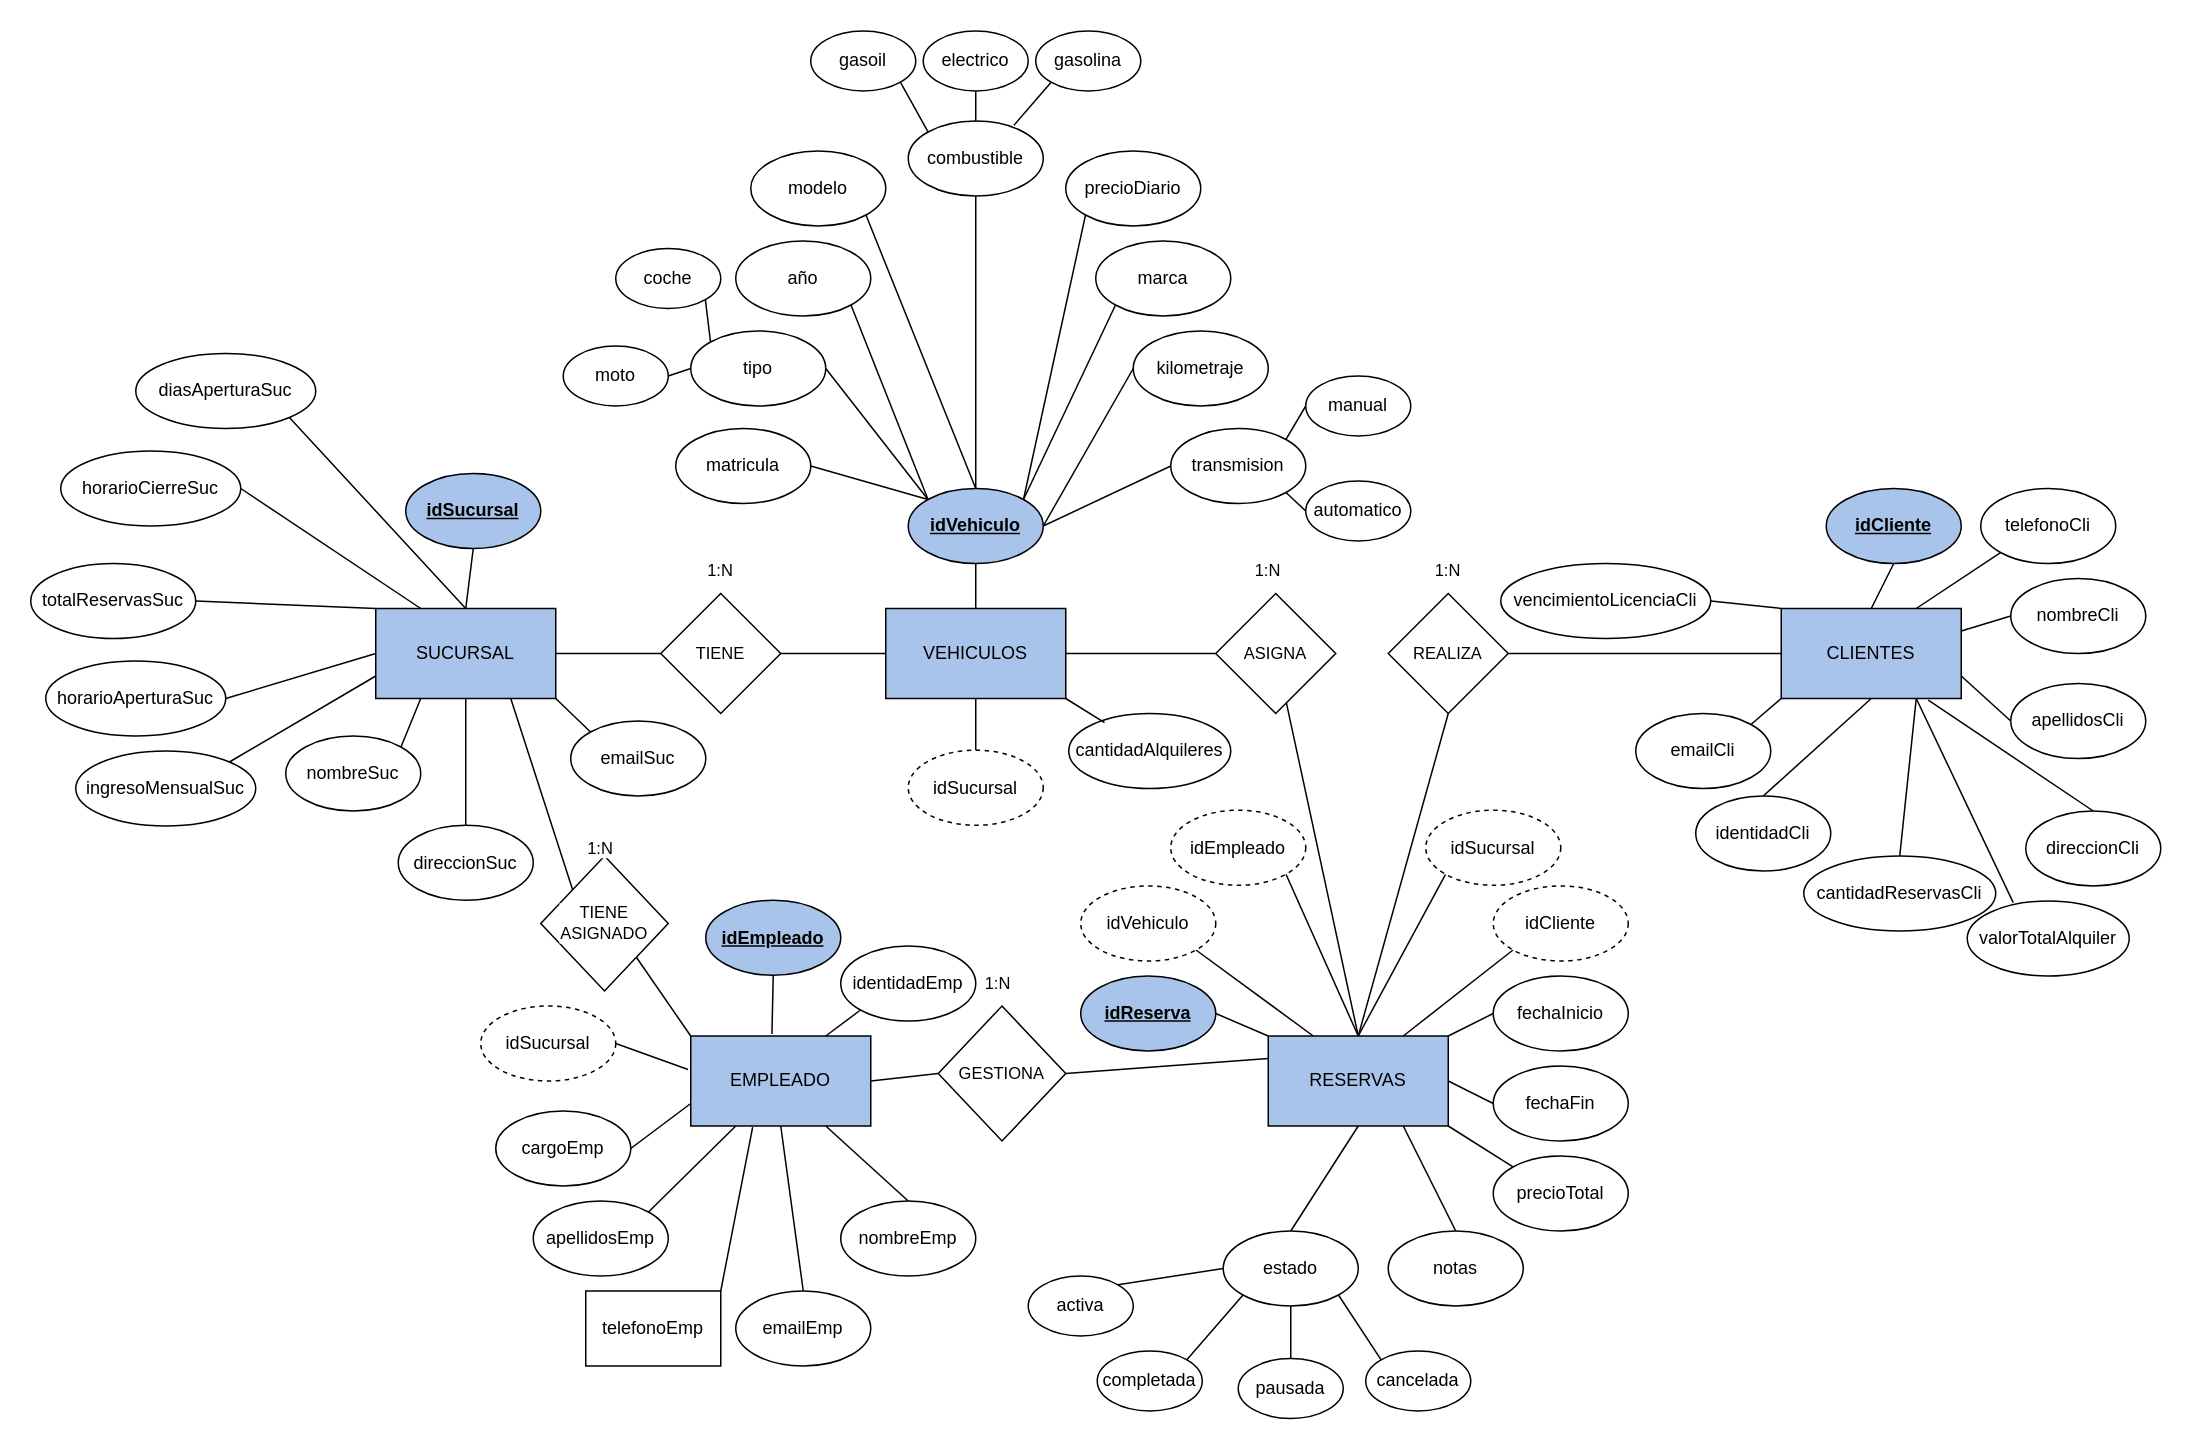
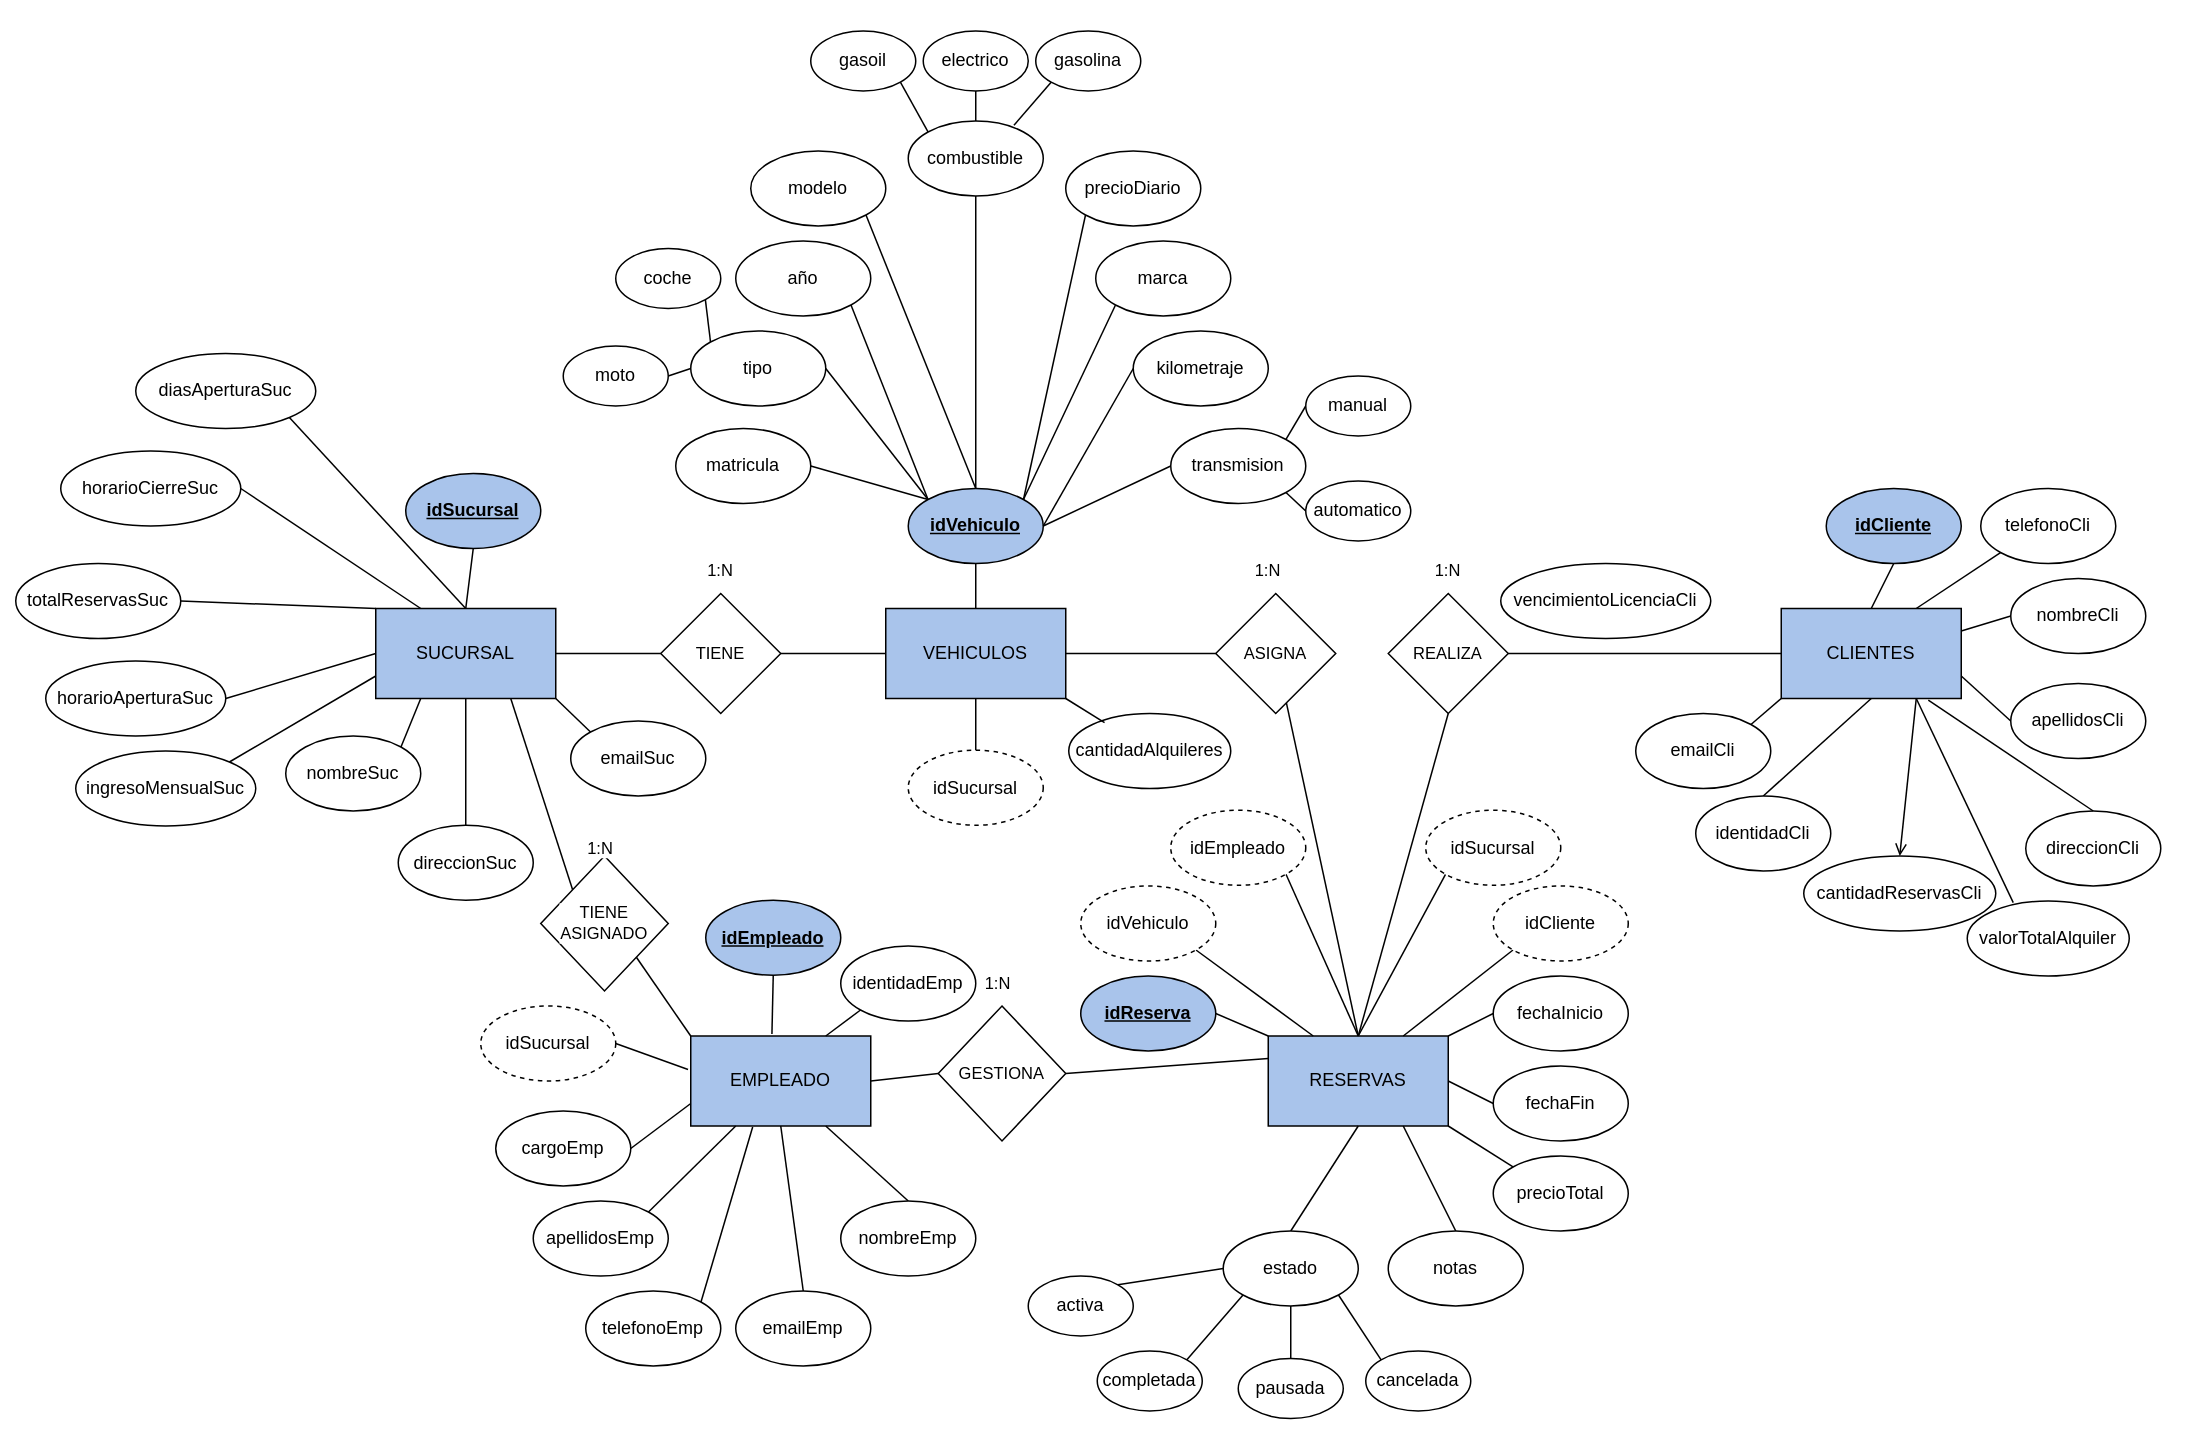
node "totalReservasSuc": moved (113, 601) -> (98, 601)
edge "vencimientoLicenciaCli" -- "CLIENTES": removed
edge "CLIENTES" -- "cantidadReservasCli": arrowhead none -> open
node "telefonoEmp": shape rectangle -> ellipse
